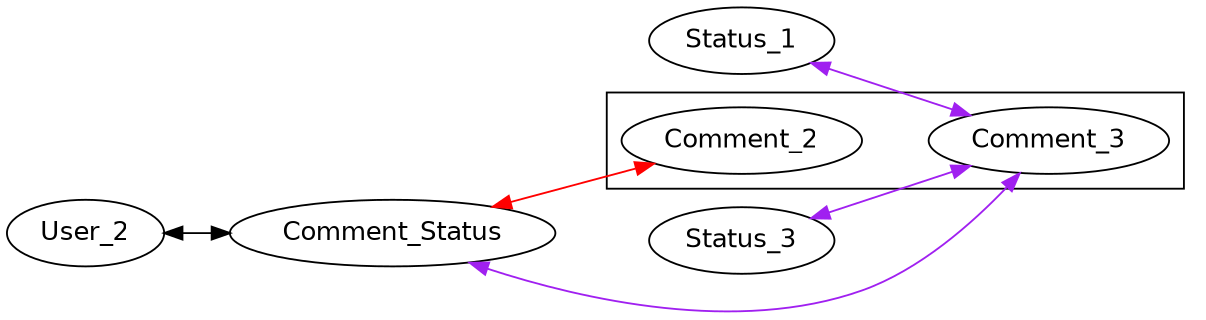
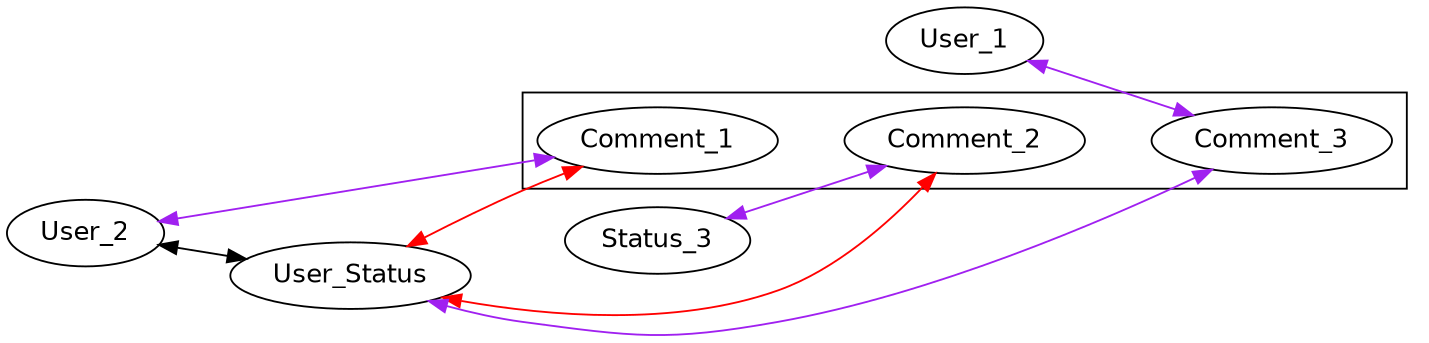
node "Status_1": label "Status_1" -> "User_1"
node "Comment_1": added
edge "Comment_3" -- "Status_3": now "Comment_2" -- "Status_3"
node "Comment_Status": label "Comment_Status" -> "User_Status"
